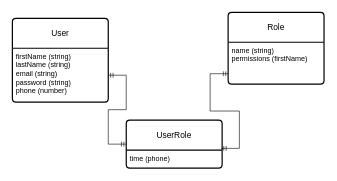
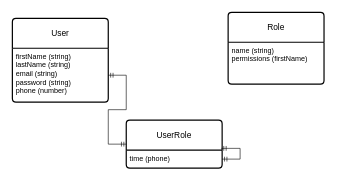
edge "name (string) permissions (firstName)" -- "UserRole": now "time (phone)" -- "UserRole"
